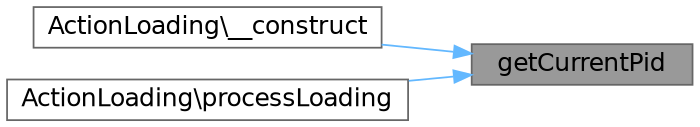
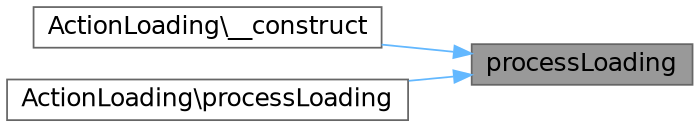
node "getCurrentPid": label "getCurrentPid" -> "processLoading"
